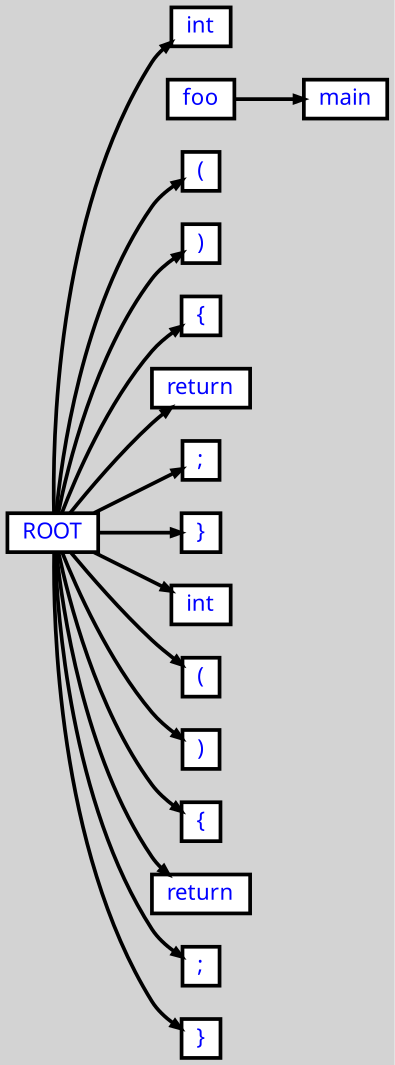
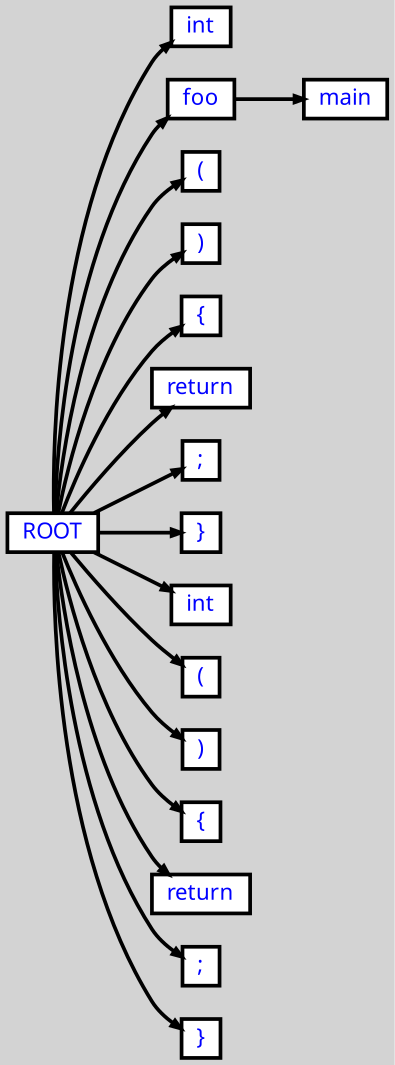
edge "ROOT" -> "foo": added
